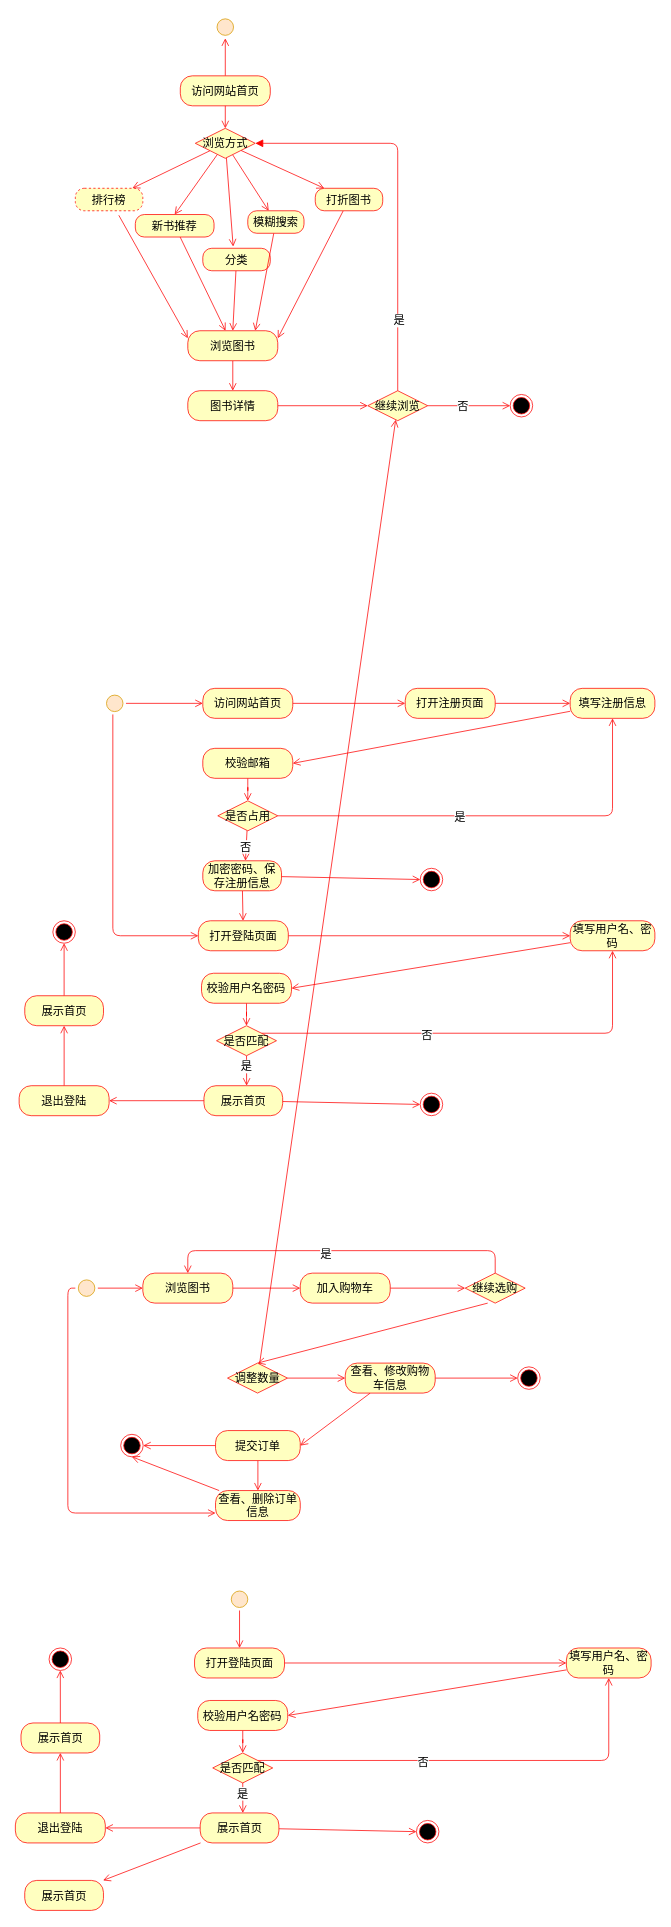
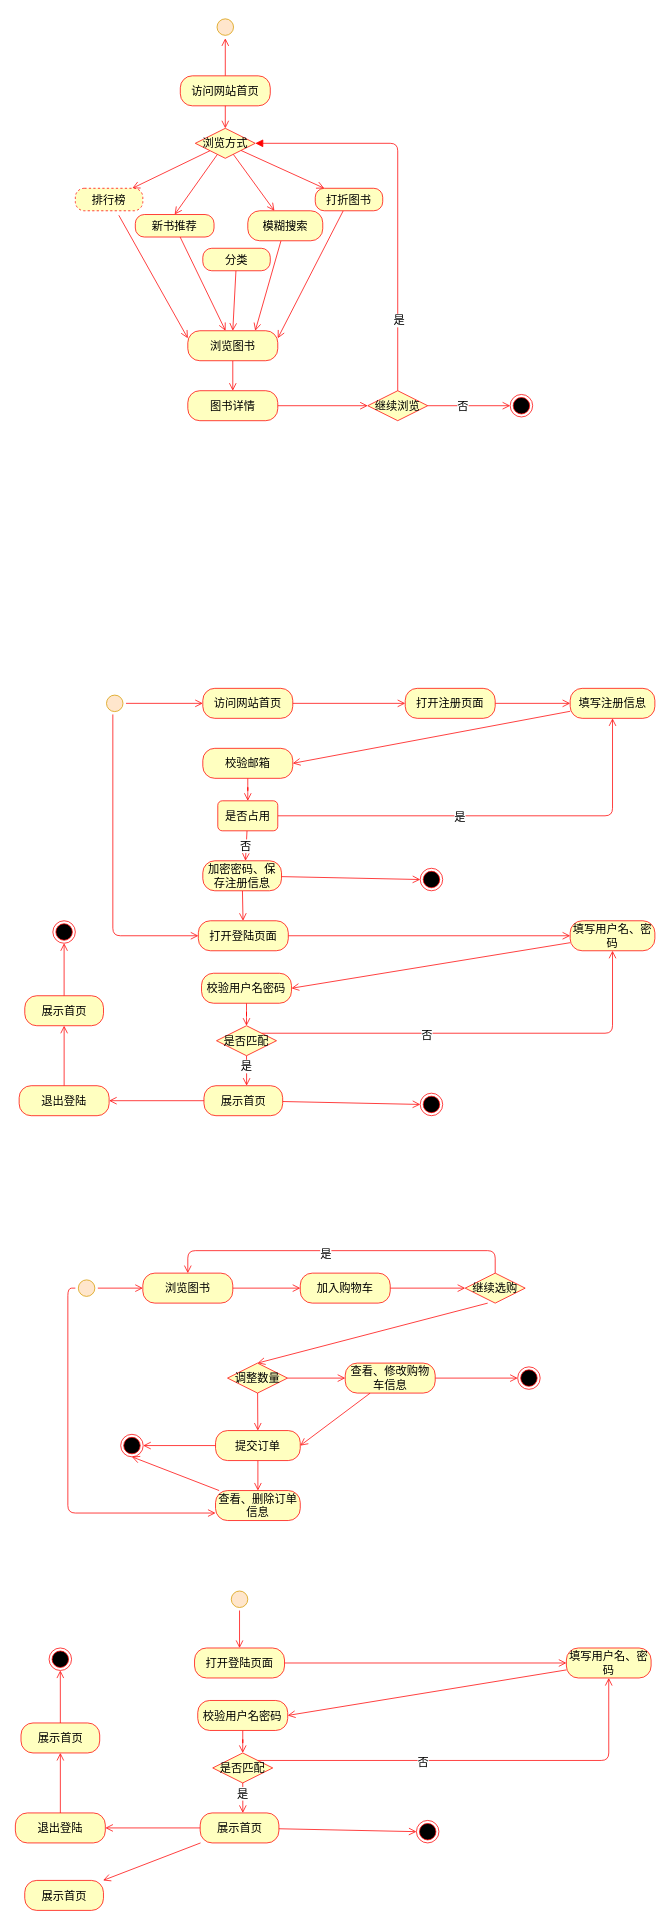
edge "浏览方式" -> "分类": removed
node "模糊搜索": size 56x23 -> 75x30
node "是否占用": shape diamond -> rounded rectangle
edge "调整数量" -> "继续浏览": now "调整数量" -> "提交订单"
